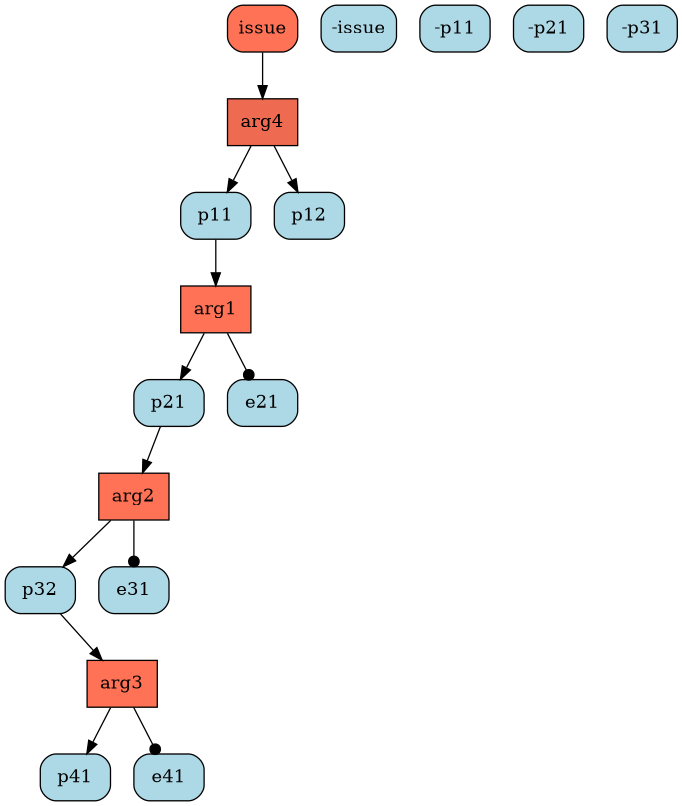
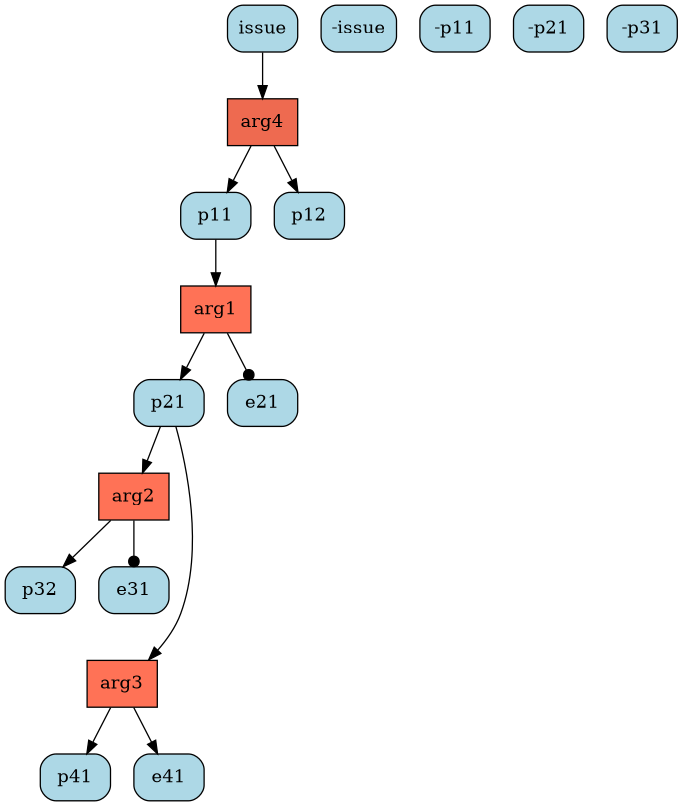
node "issue": fillcolor coral1 -> lightblue
edge "p32" -> "arg3": now "p21" -> "arg3"
edge "arg3" -> "e41": arrowhead dot -> normal
